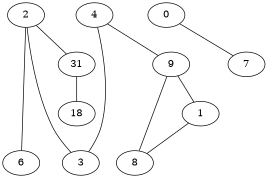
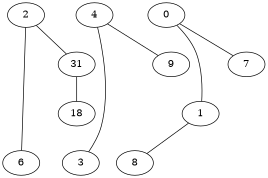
edge "9" -- "1": now "0" -- "1"
edge "2" -- "3": removed
edge "9" -- "8": removed
